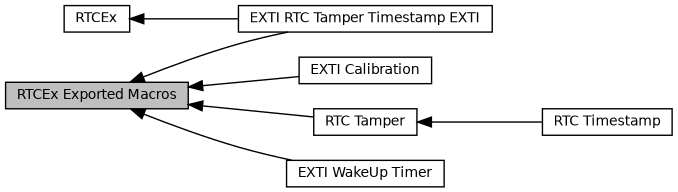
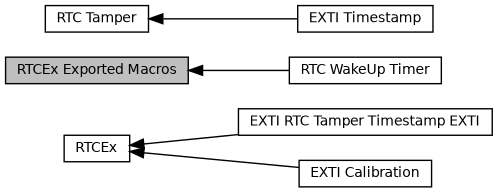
edge "EXTI RTC Tamper Timestamp EXTI" -> "RTCEx Exported Macros": removed
edge "EXTI Calibration" -> "RTCEx Exported Macros": now "EXTI Calibration" -> "RTCEx"
edge "RTC Tamper" -> "RTCEx Exported Macros": removed
node "RTC Timestamp": label "RTC Timestamp" -> "EXTI Timestamp"
node "EXTI WakeUp Timer": label "EXTI WakeUp Timer" -> "RTC WakeUp Timer"
